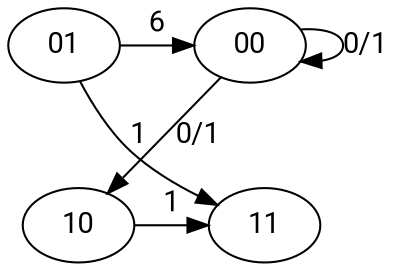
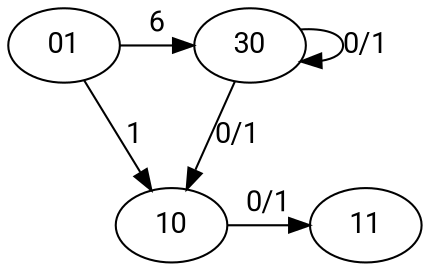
node "00": label "00" -> "30"
edge "01" -> "11": now "01" -> "10"
edge "10" -> "11": label "1" -> "0/1"
